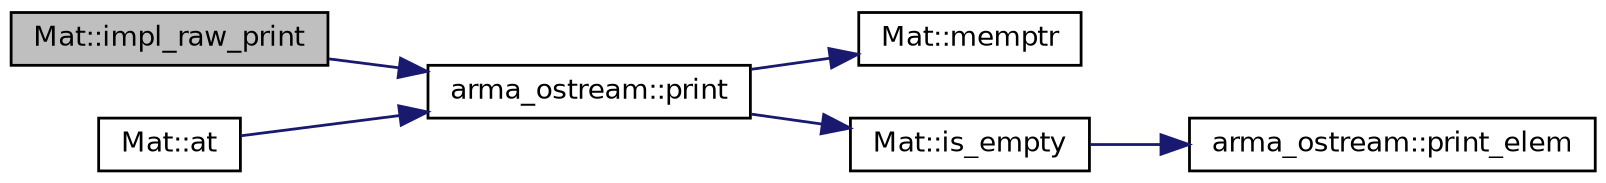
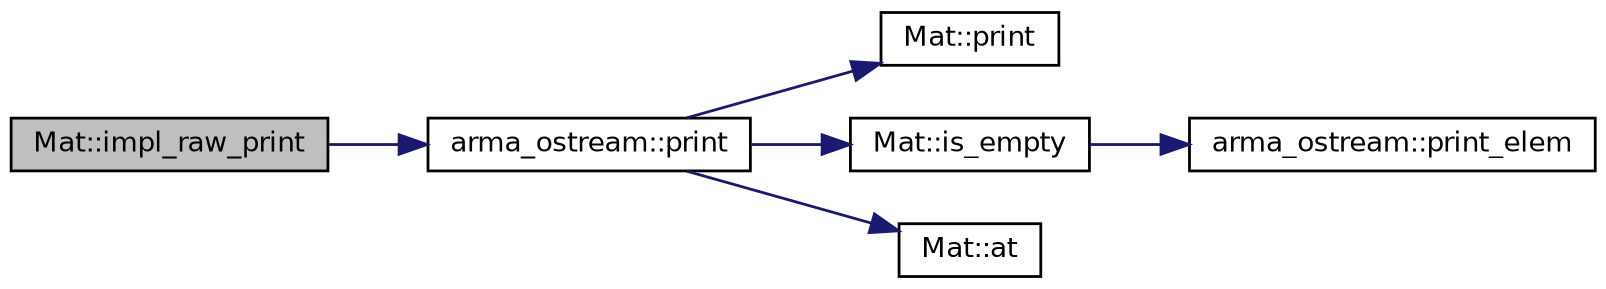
node "Mat::memptr": label "Mat::memptr" -> "Mat::print"
edge "Mat::at" -> "arma_ostream::print": reversed
